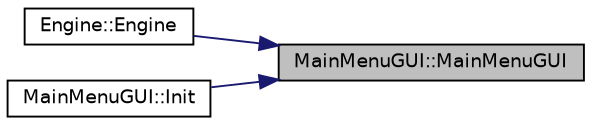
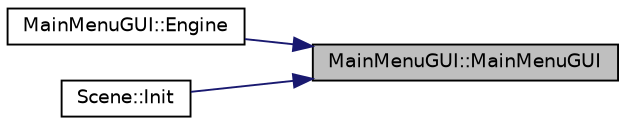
node "Engine::Engine": label "Engine::Engine" -> "MainMenuGUI::Engine"
node "MainMenuGUI::Init": label "MainMenuGUI::Init" -> "Scene::Init"
